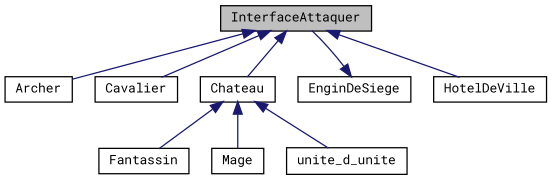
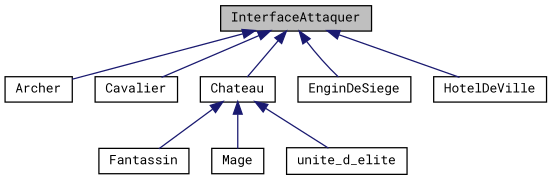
edge "InterfaceAttaquer" -> "EnginDeSiege": reversed
node "unite_d_unite": label "unite_d_unite" -> "unite_d_elite"
